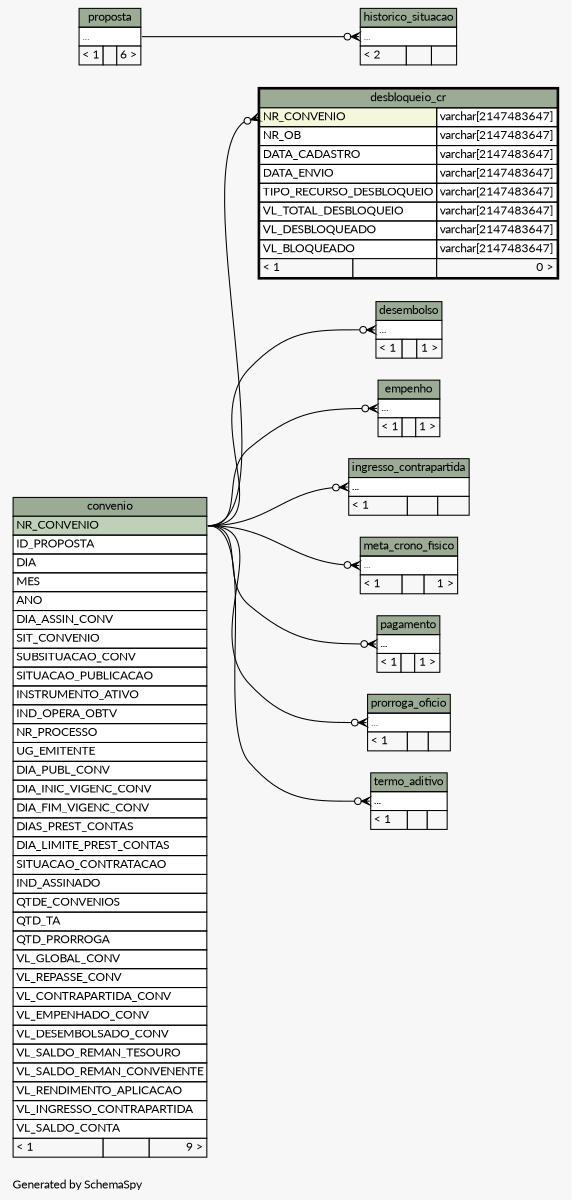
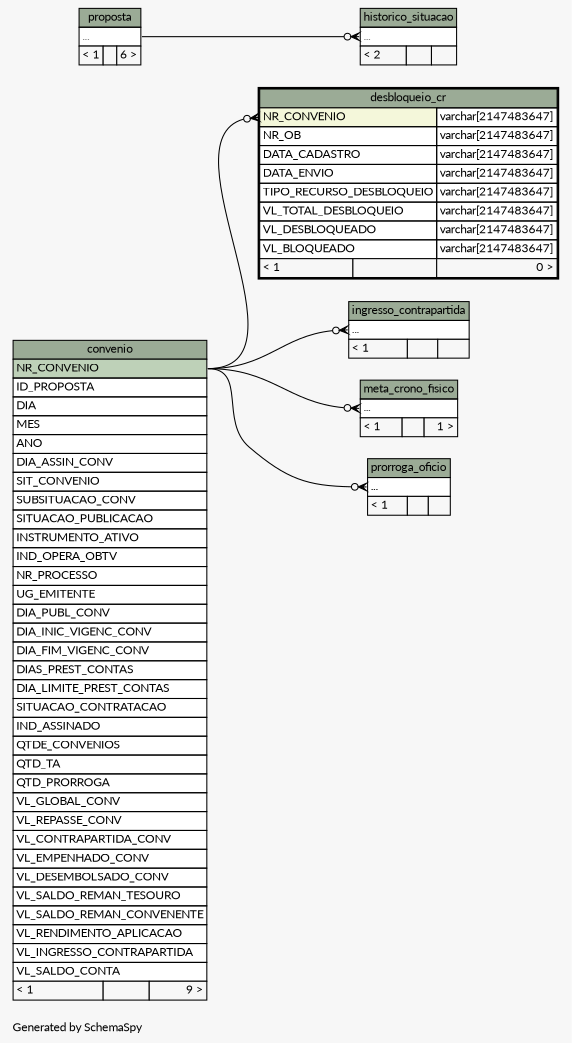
node "desembolso": removed
node "empenho": removed
node "pagamento": removed
node "termo_aditivo": removed
